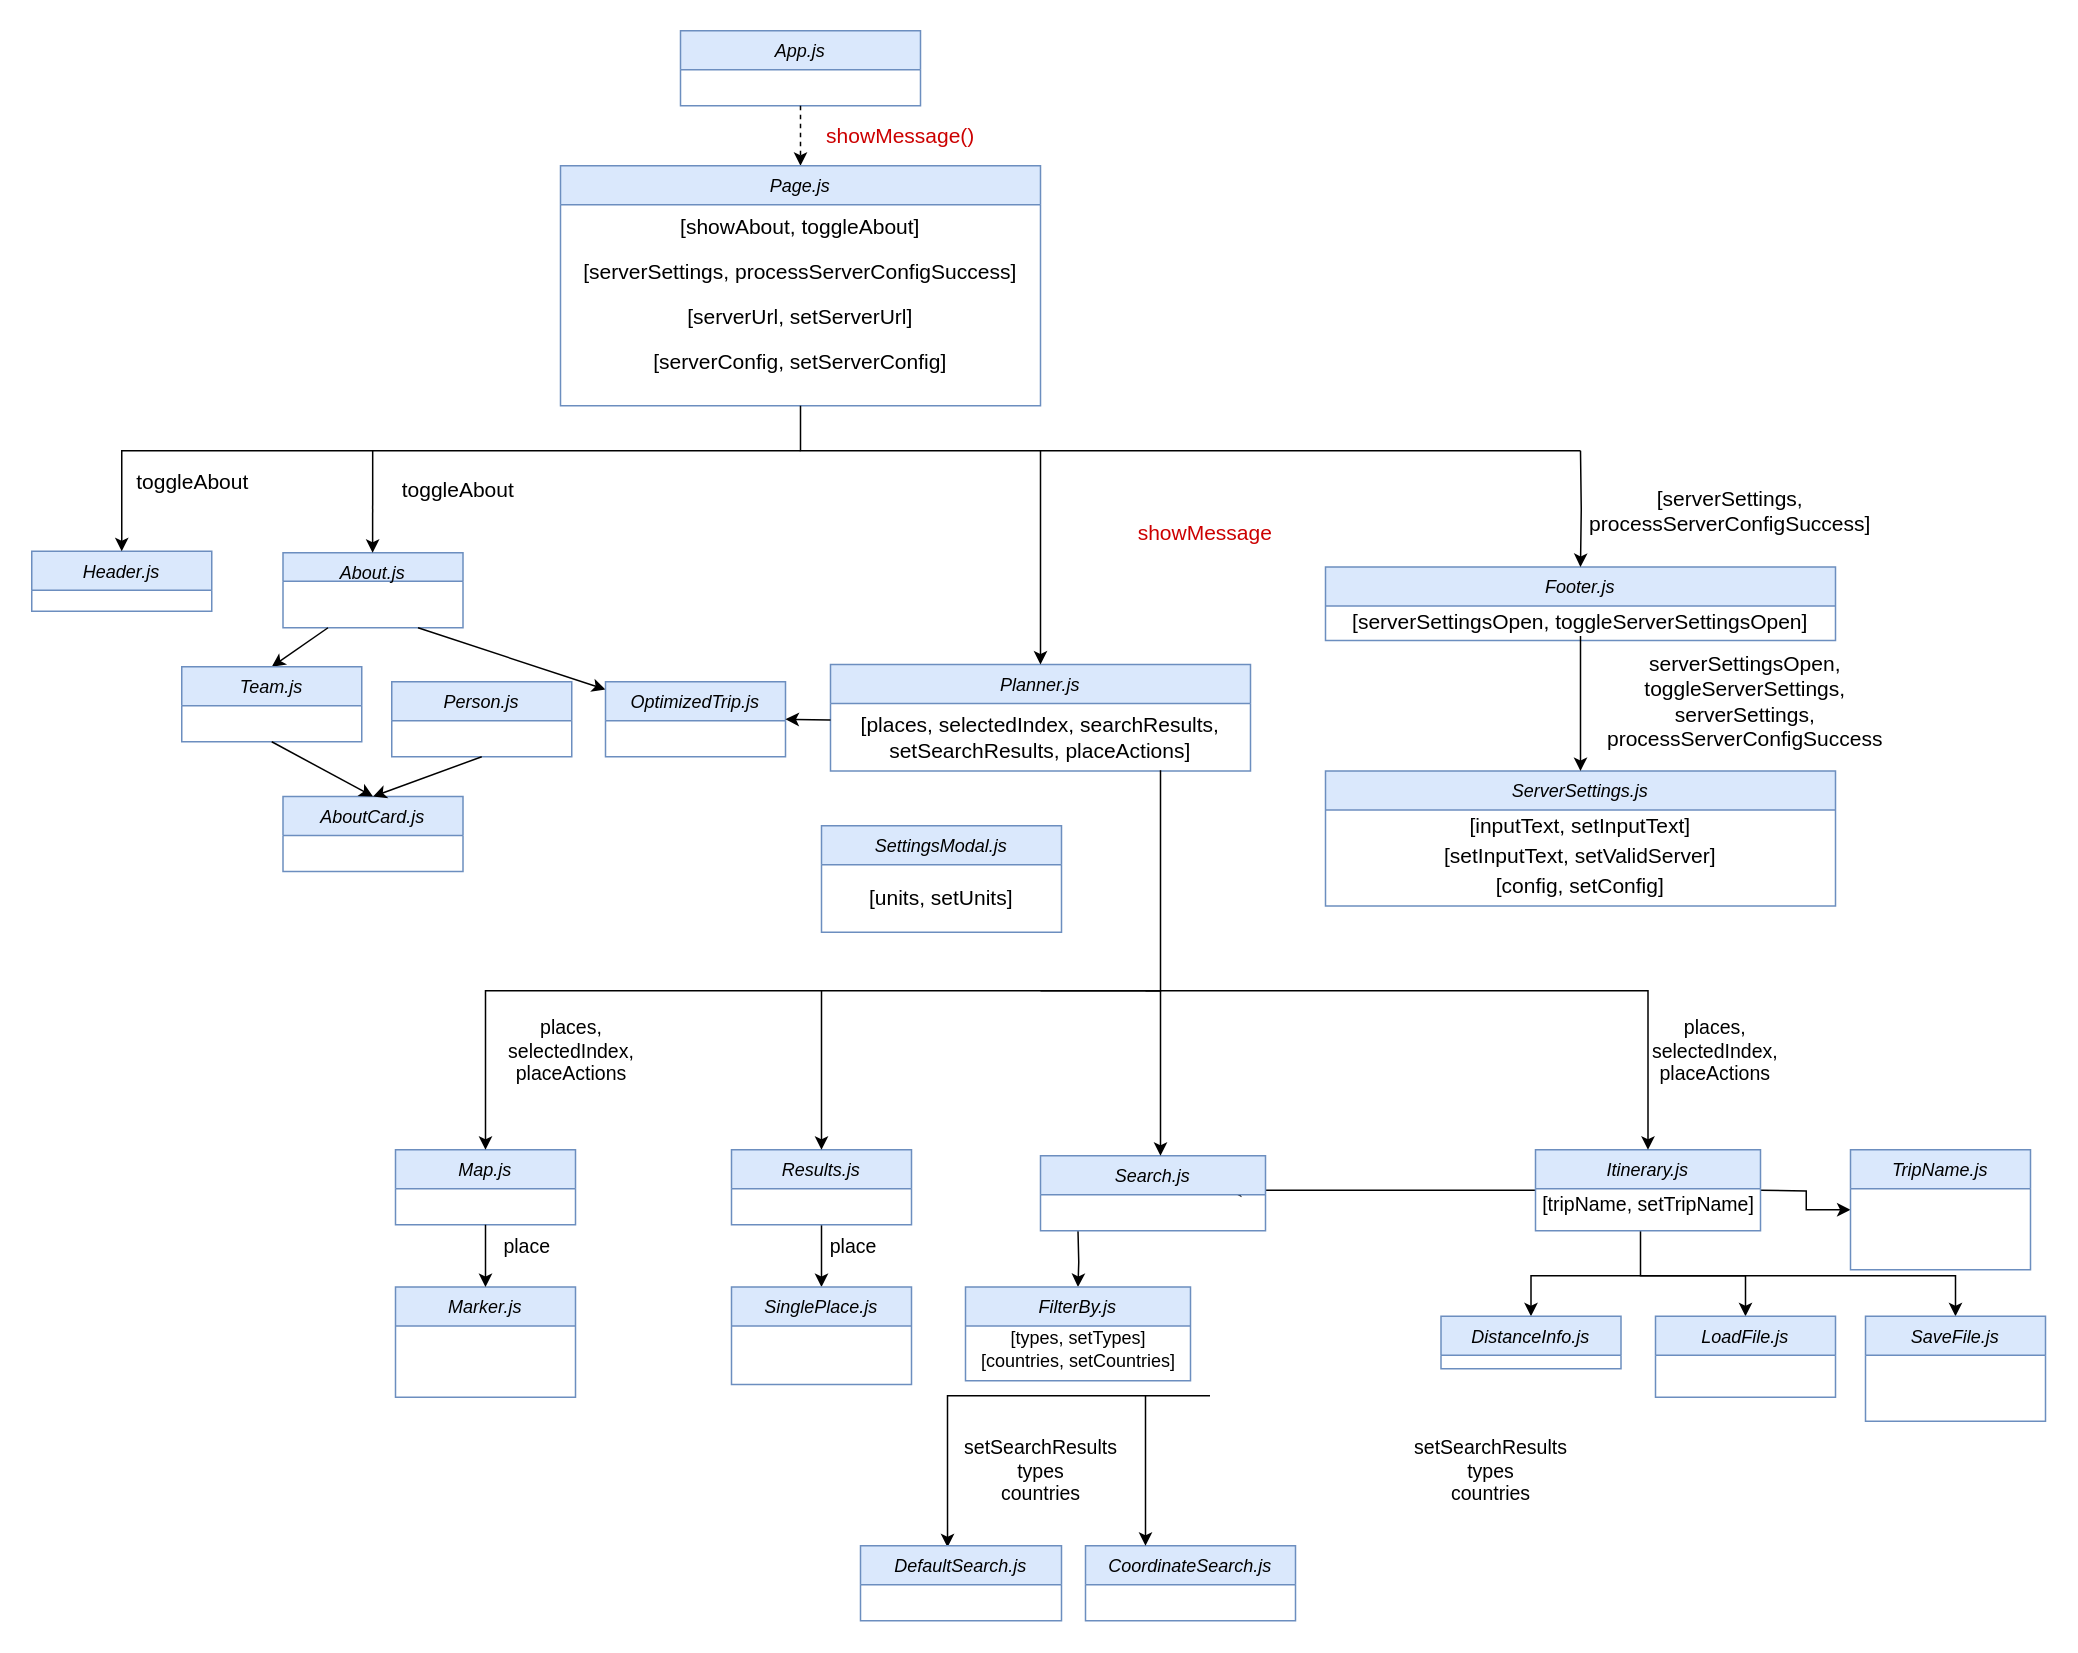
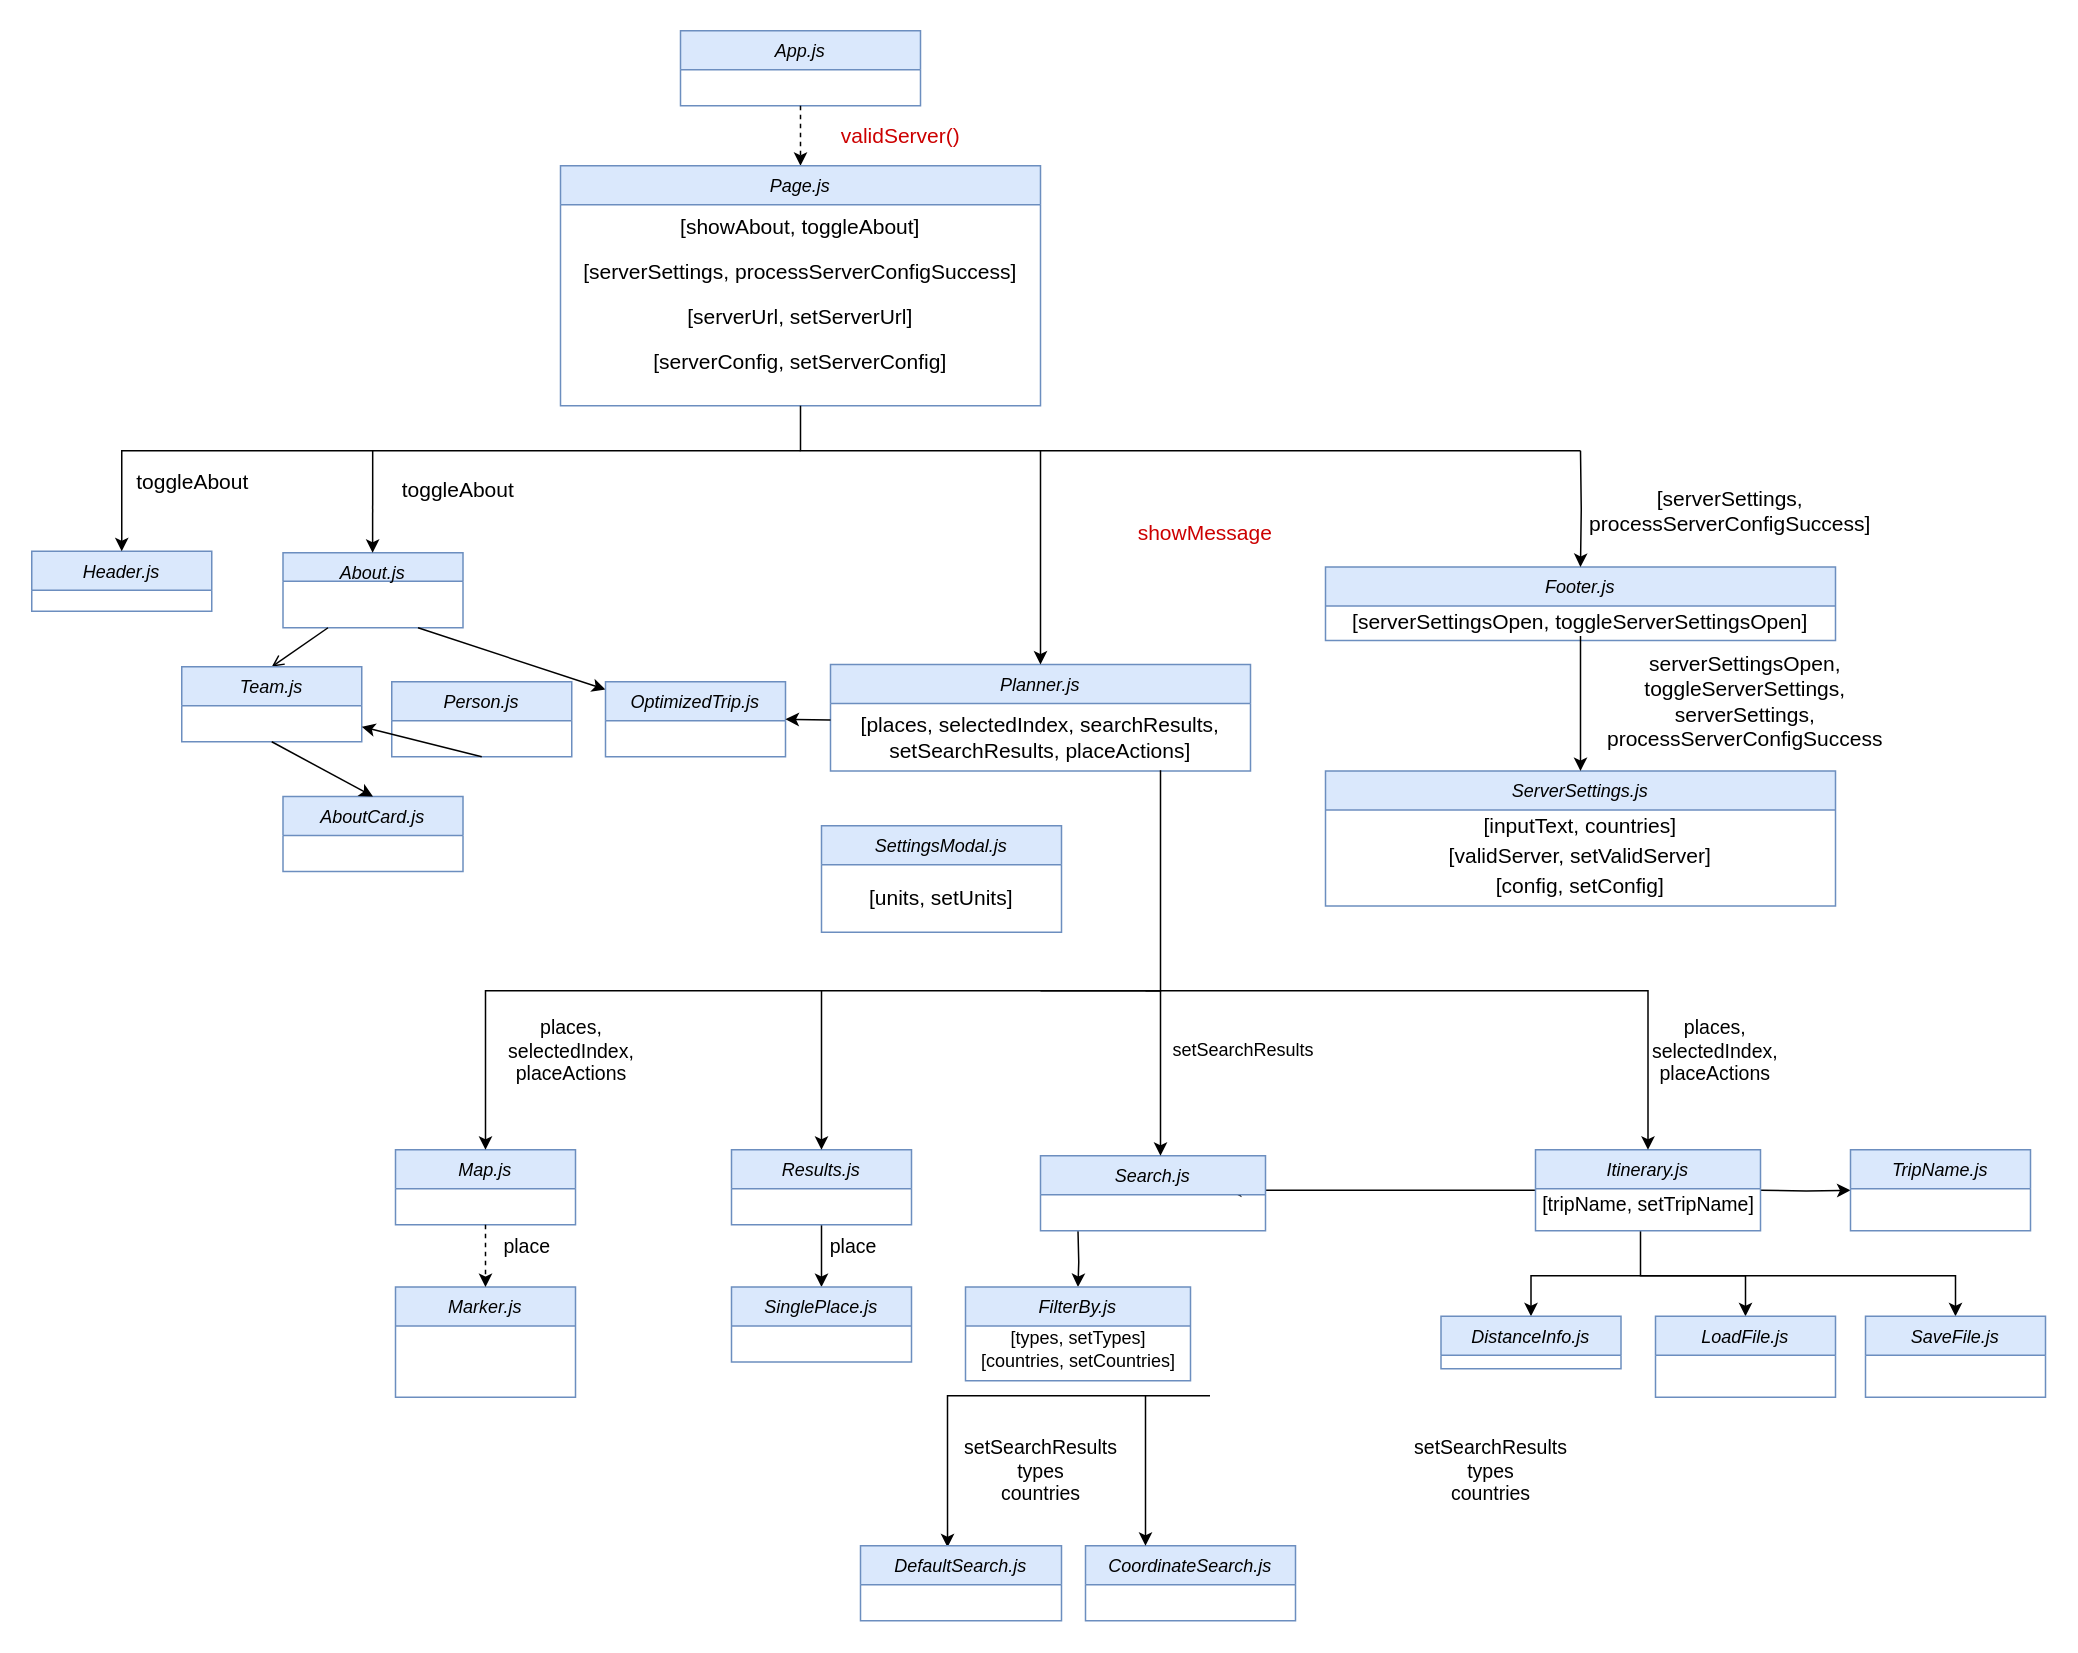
node "showMessage()": label "showMessage()" -> "validServer()"
edge "About.js" -> "Team.js": arrowhead classic -> open
edge "Person.js" -> "AboutCard.js": now "Person.js" -> "Team.js"
node "[inputText, setInputText]": label "[inputText, setInputText]" -> "[inputText, countries]"
node "[setInputText, setValidServer]": label "[setInputText, setValidServer]" -> "[validServer, setValidServer]"
node "setSearchResults": added
node "TripName.js": size 180x120 -> 180x81
edge "Map.js" -> "Marker.js": style solid -> dashed
node "SinglePlace.js": size 180x98 -> 180x75
node "SaveFile.js": size 180x105 -> 180x81
